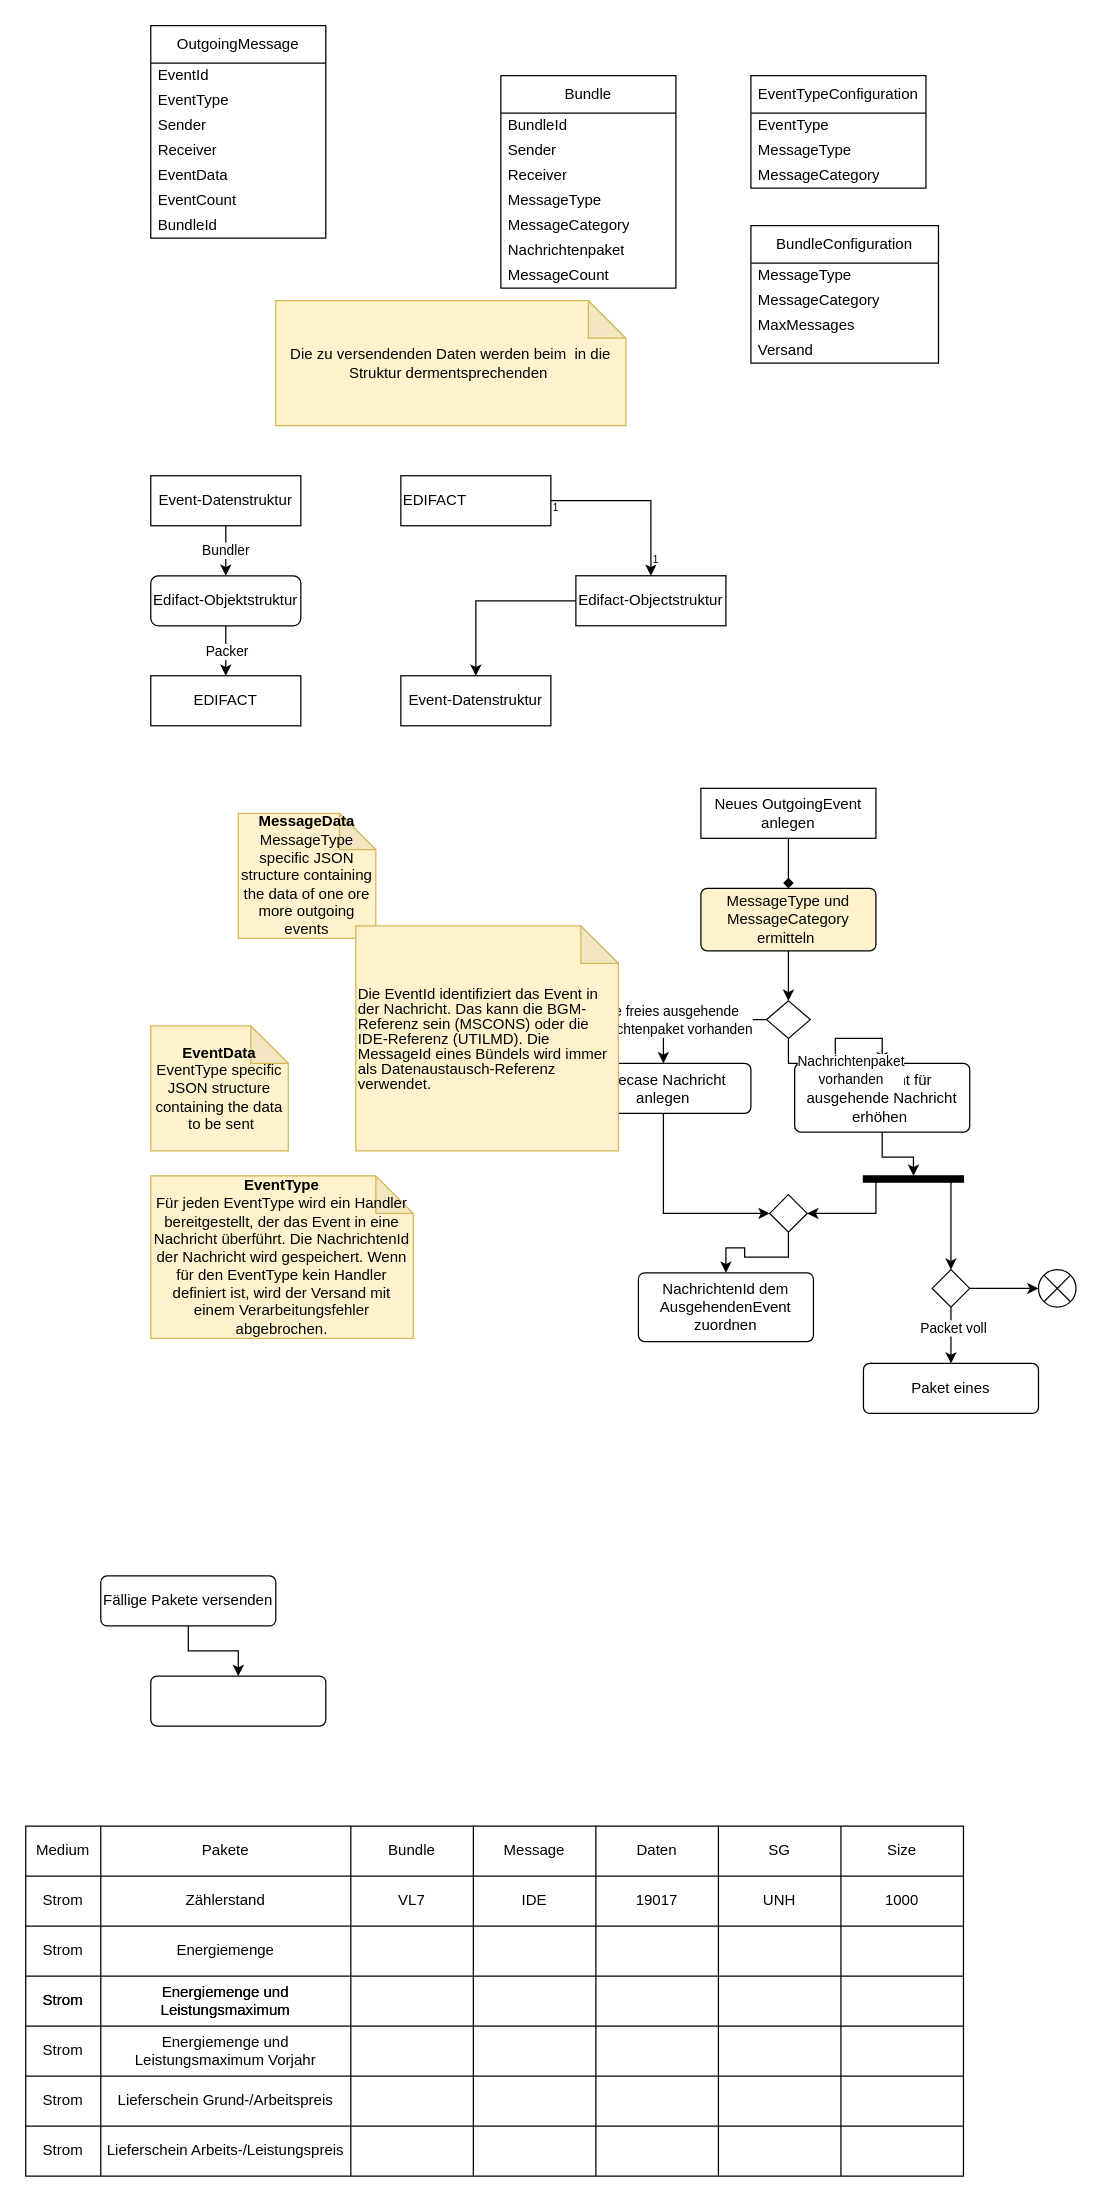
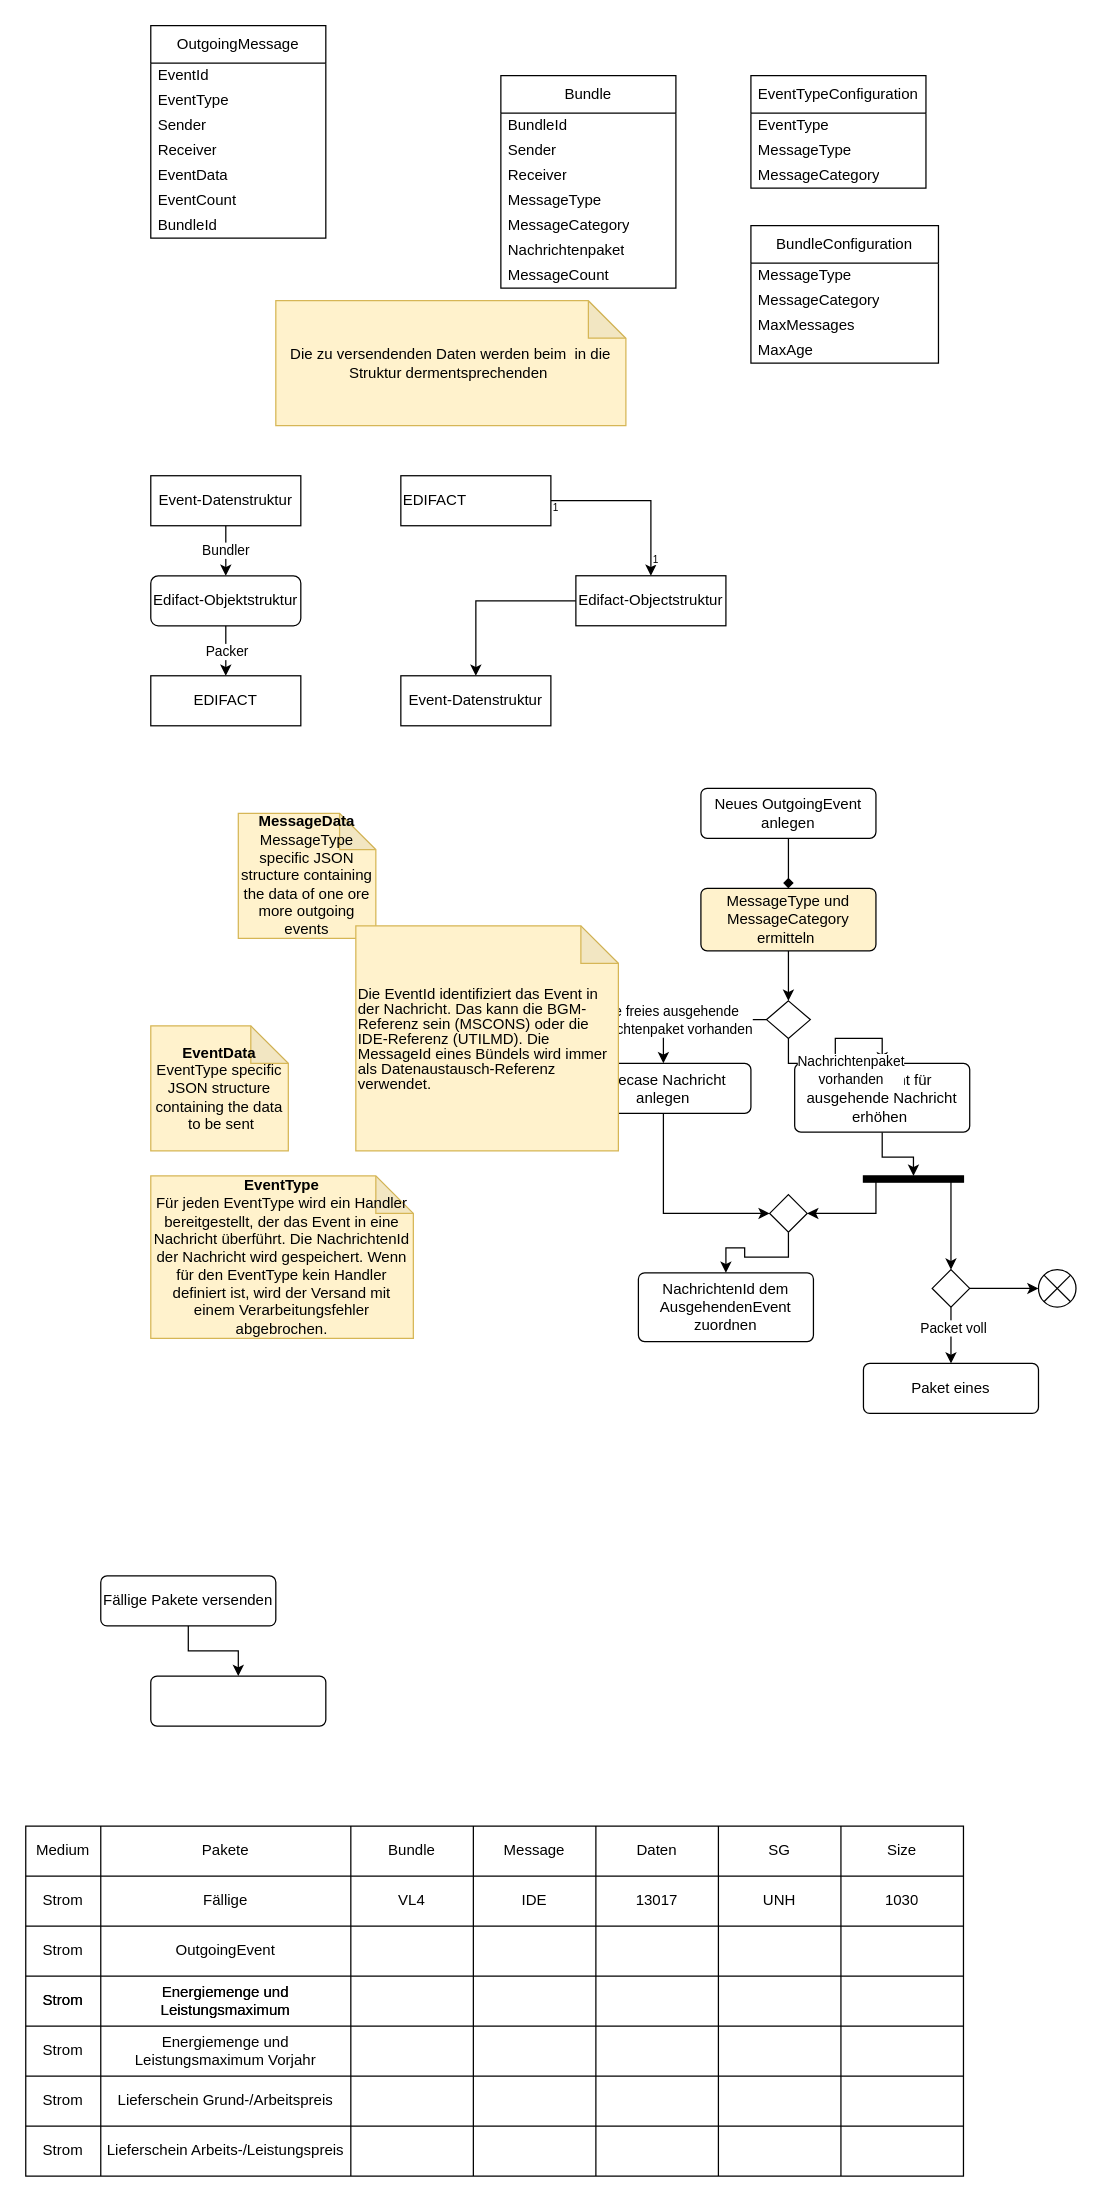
node "Versand": label "Versand" -> "MaxAge"
node "Neues OutgoingEvent anlegen": shape rectangle -> rounded rectangle
node "Zählerstand": label "Zählerstand" -> "Fällige"
node "VL7": label "VL7" -> "VL4"
node "19017": label "19017" -> "13017"
node "1000": label "1000" -> "1030"
node "Energiemenge": label "Energiemenge" -> "OutgoingEvent"
